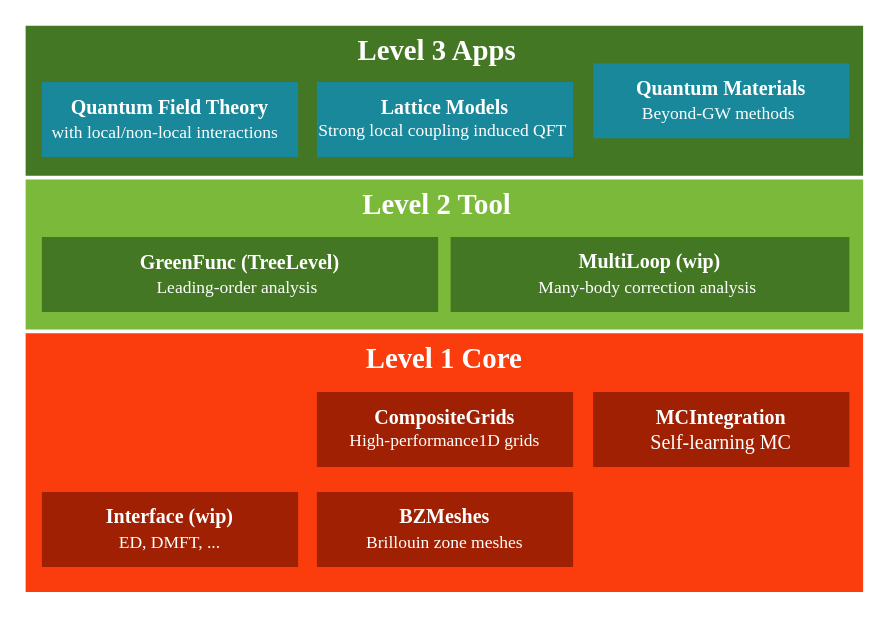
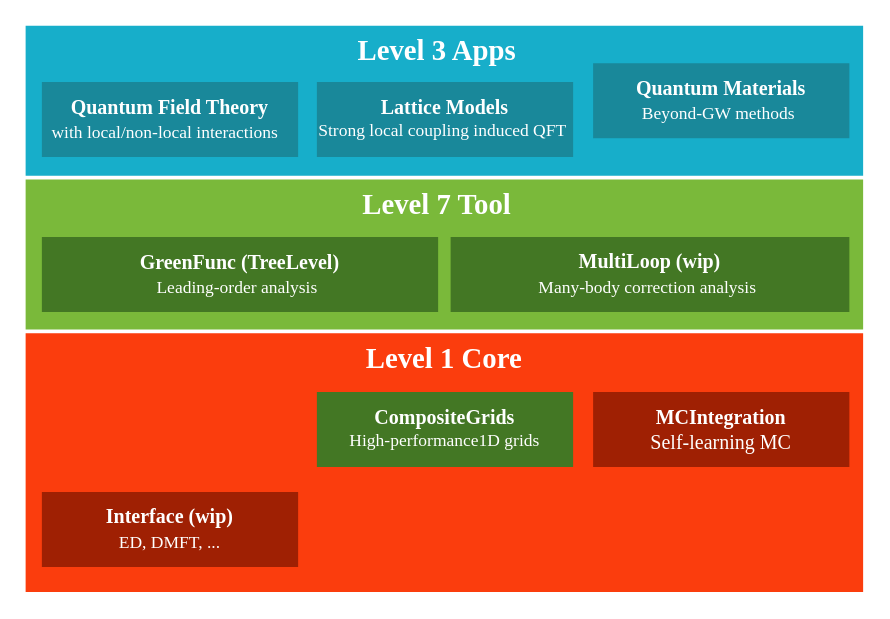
node "Level 3 Apps": fillcolor #437724 -> #17aeca
node "Level 2 Tool": label "Level 2 Tool" -> "Level 7 Tool"
node "CompositeGrids High-performance1D grids": fillcolor #9f2003 -> #437724
node "BZMeshes Brillouin zone meshes": removed
